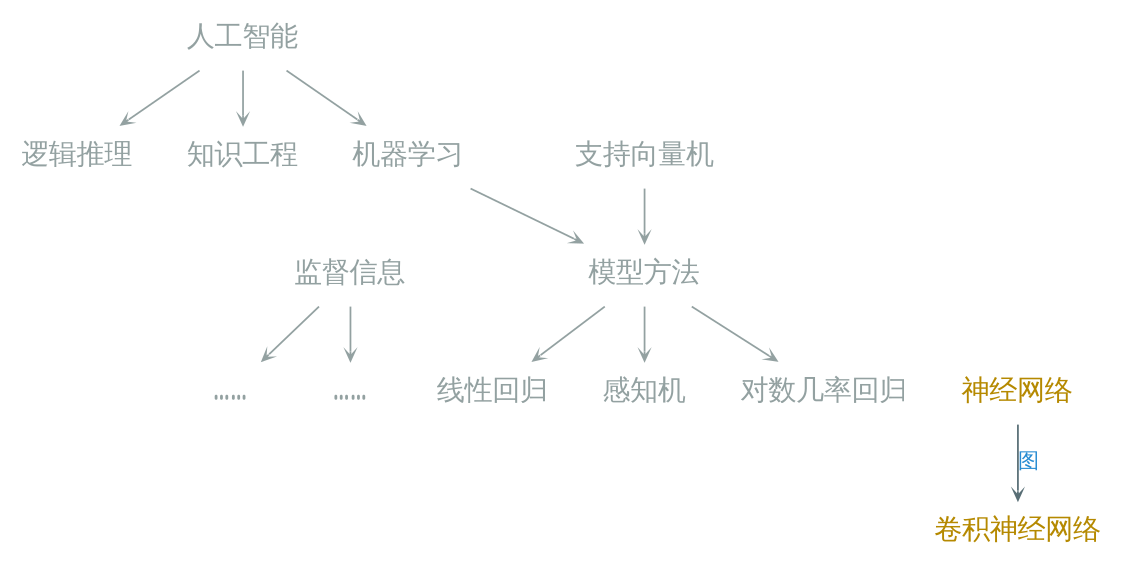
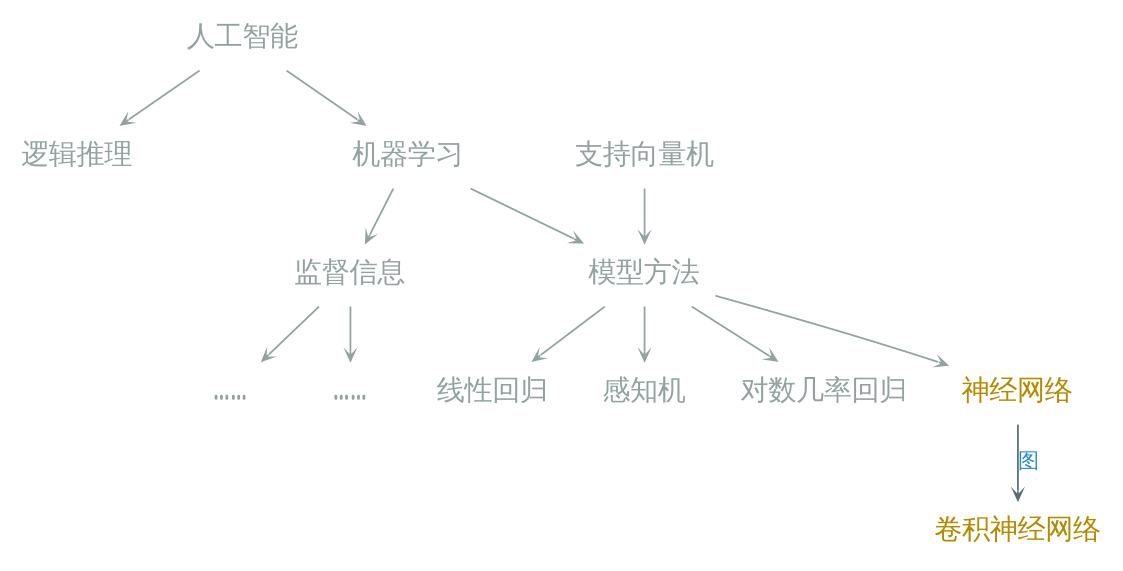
node "知识工程": removed
edge "机器学习" -> "监督信息": added
edge "模型方法" -> "神经网络": added
